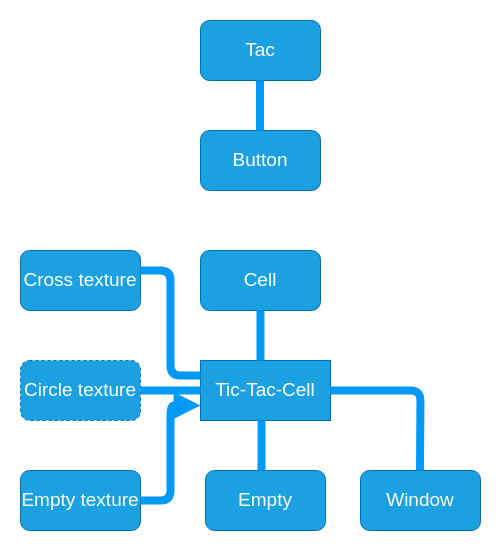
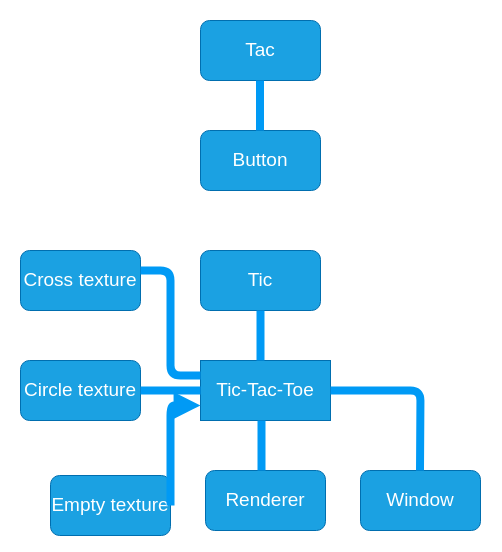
node "Cell": label "Cell" -> "Tic"
node "Circle texture": style dashed -> solid
node "Tic-Tac-Cell": label "Tic-Tac-Cell" -> "Tic-Tac-Toe"
node "Empty texture": moved (81, 501) -> (111, 506)
node "Empty": label "Empty" -> "Renderer"
